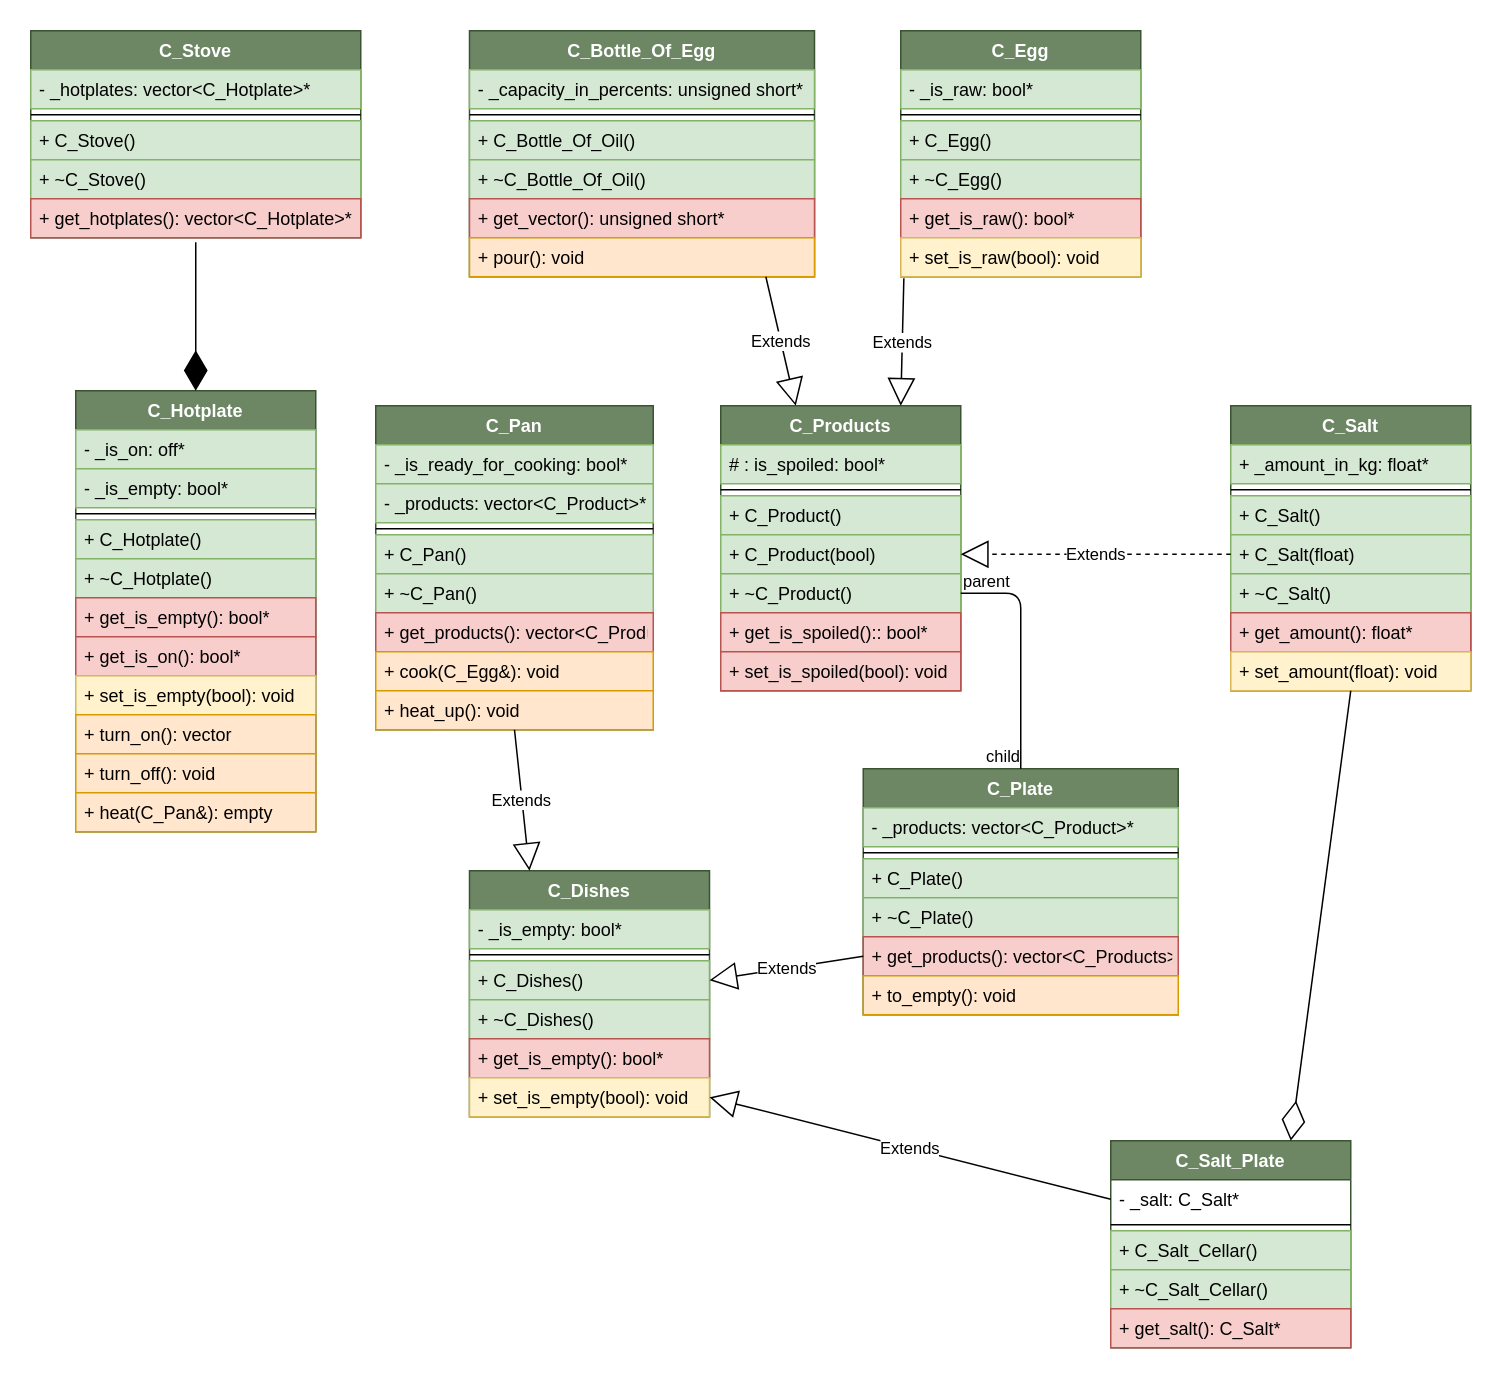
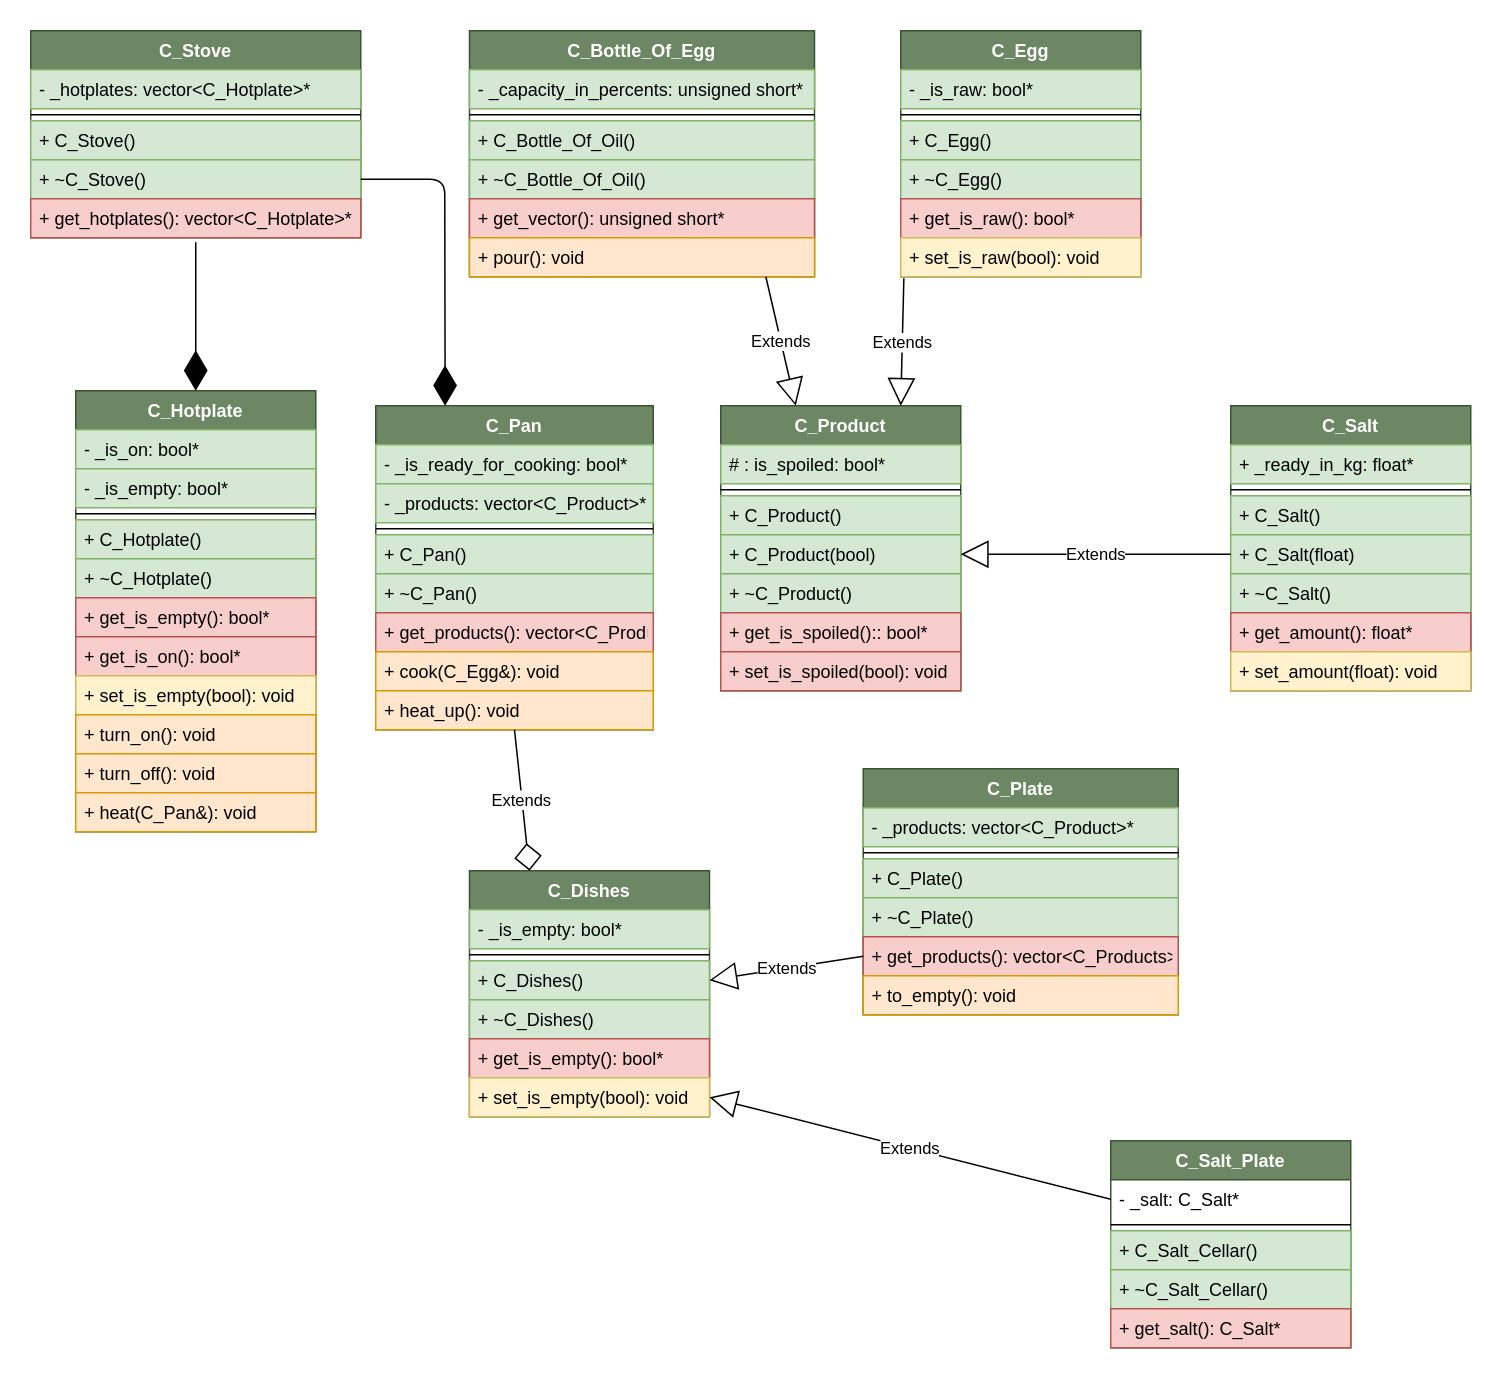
edge "+ ~C_Stove()" -> "C_Pan": added
node "C_Products": label "C_Products" -> "C_Product"
node "- _is_on: off*": label "- _is_on: off*" -> "- _is_on: bool*"
node "+ _amount_in_kg: float*": label "+ _amount_in_kg: float*" -> "+ _ready_in_kg: float*"
edge "+ C_Salt(float)" -> "+ C_Product(bool)": style dashed -> solid
edge "+ ~C_Product()" -- "C_Plate": removed, labels "parent", "child"
node "+ turn_on(): vector": label "+ turn_on(): vector" -> "+ turn_on(): void"
node "+ heat(C_Pan&): empty": label "+ heat(C_Pan&): empty" -> "+ heat(C_Pan&): void"
edge "C_Pan" -> "C_Dishes": arrowhead block -> diamond
edge "C_Salt" -> "C_Salt_Plate": removed
